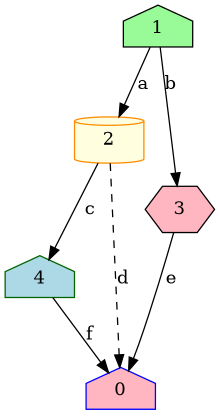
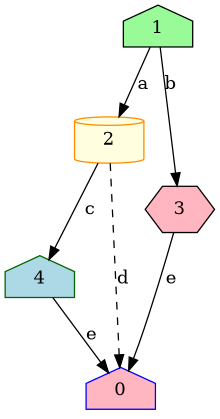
edge "4" -> "0": label "f" -> "e"
